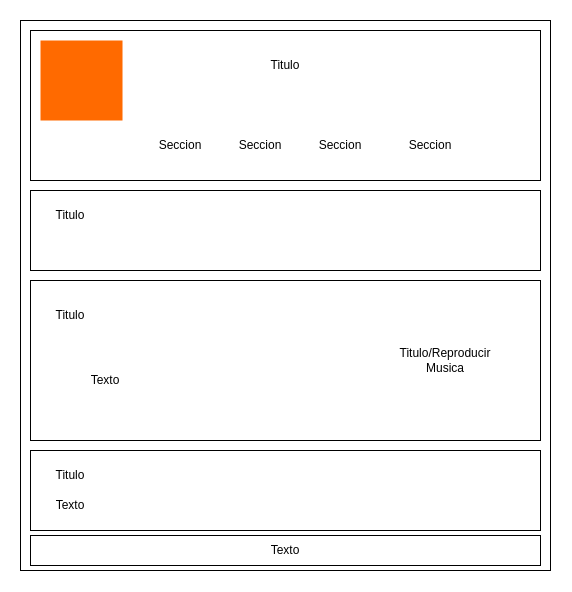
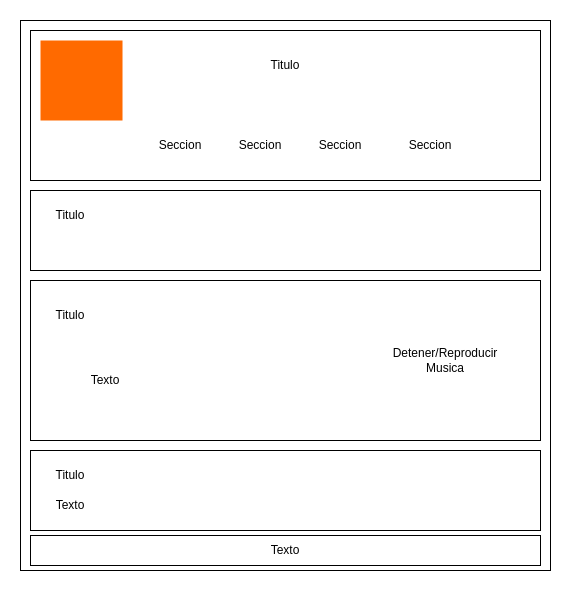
node "Titulo/Reproducir Musica": label "Titulo/Reproducir Musica" -> "Detener/Reproducir Musica"
